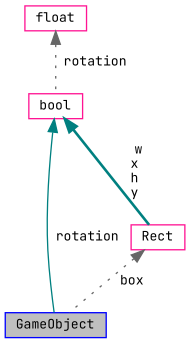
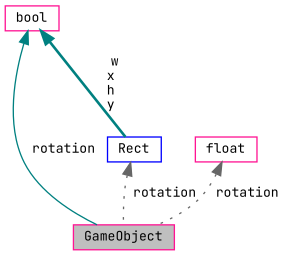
edge "bool" -> "float": now "GameObject" -> "float"
node "Rect": color deeppink -> blue
edge "GameObject" -> "Rect": label " box" -> " rotation"
node "GameObject": color blue -> deeppink
